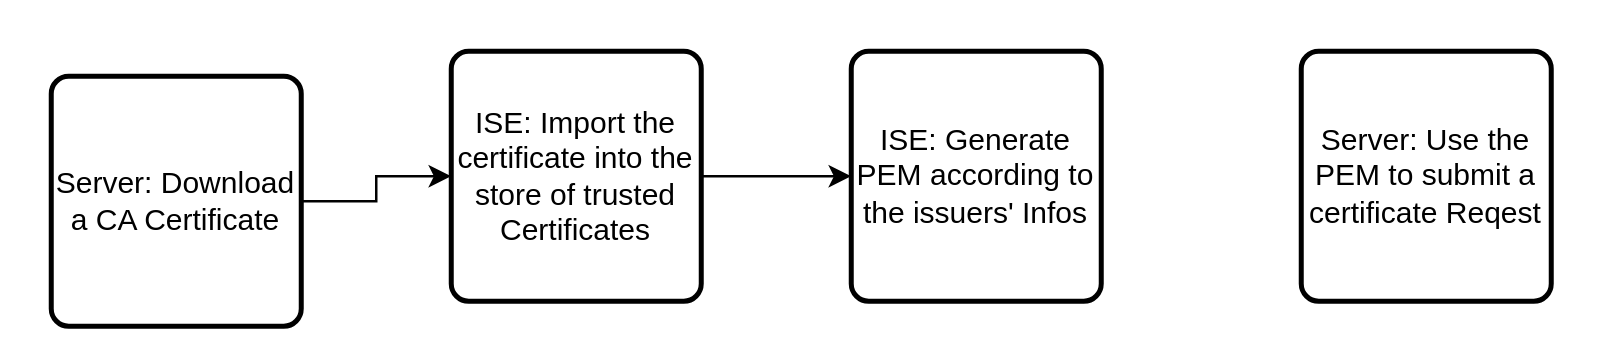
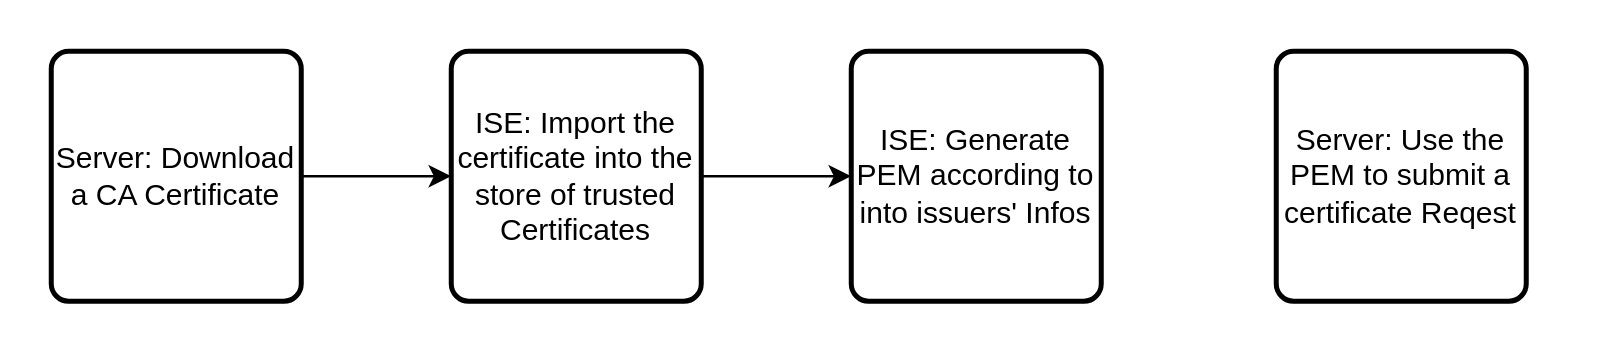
node "ISE: Generate PEM according to the issuers' Infos": label "ISE: Generate PEM according to the issuers' Infos" -> "ISE: Generate PEM according to into issuers' Infos"
node "Server: Use the PEM to submit a certificate Reqest": moved (1426, 176) -> (1401, 176)
node "Server: Download a CA Certificate": moved (176, 201) -> (176, 176)
